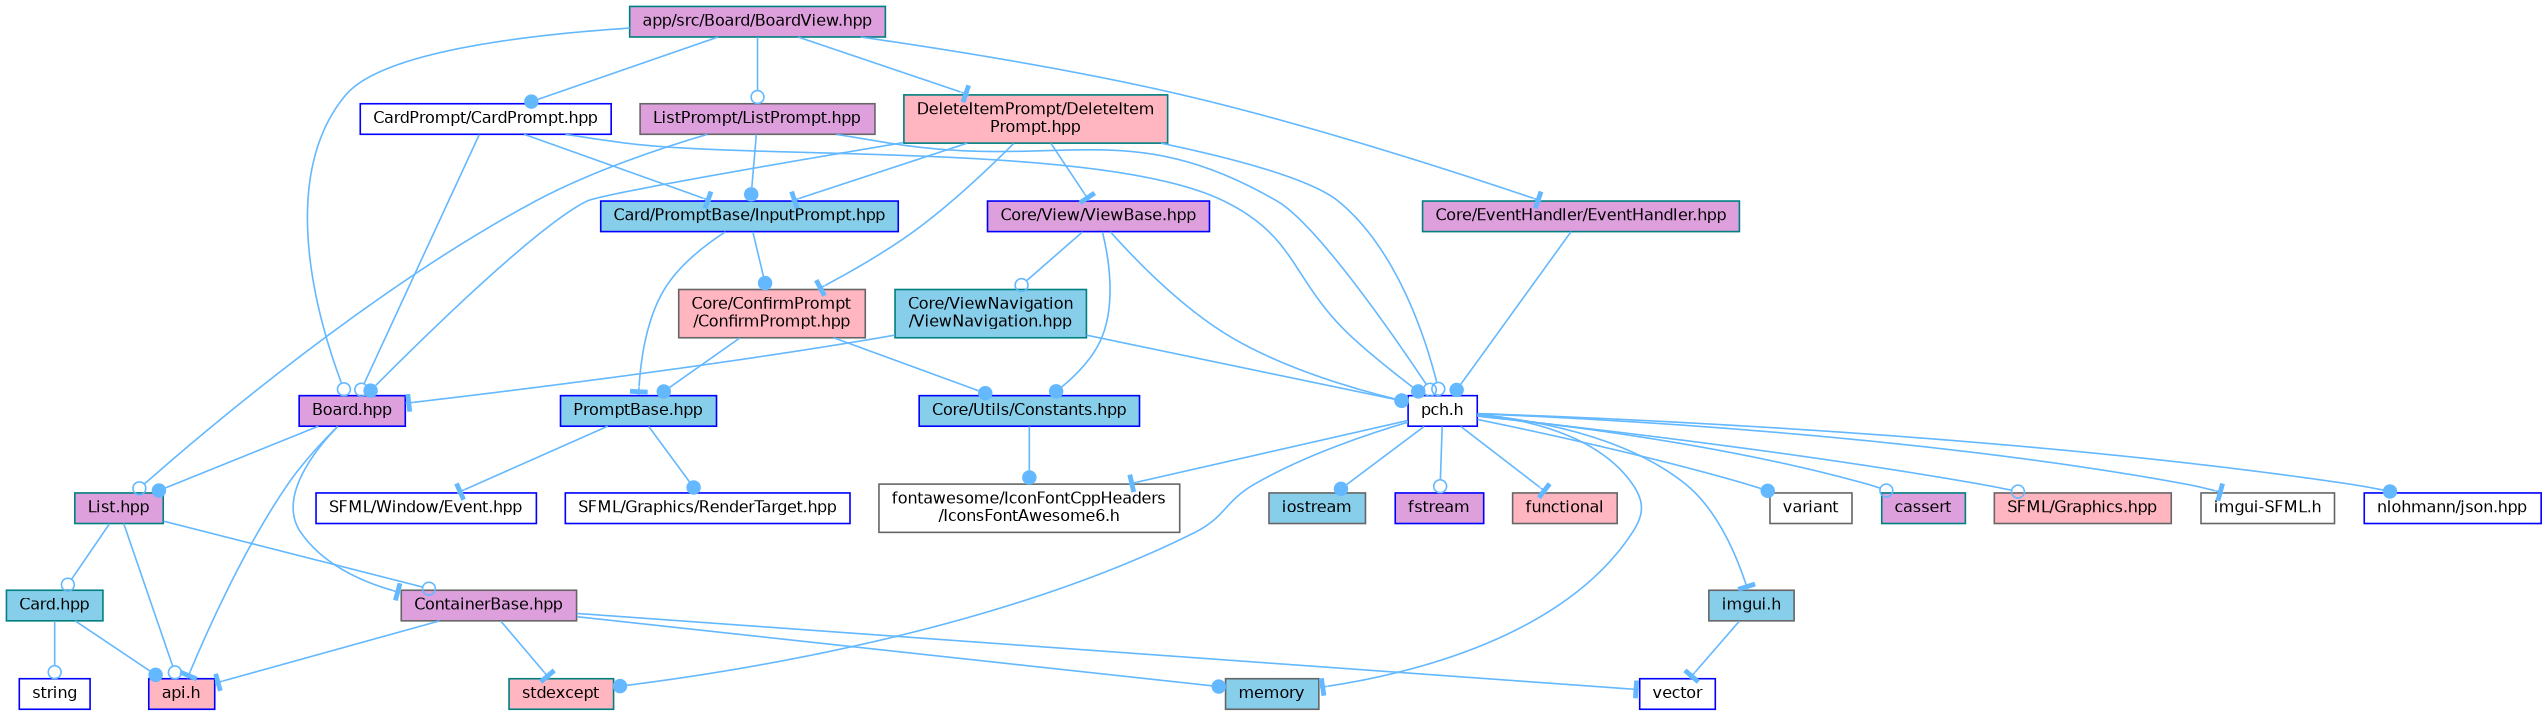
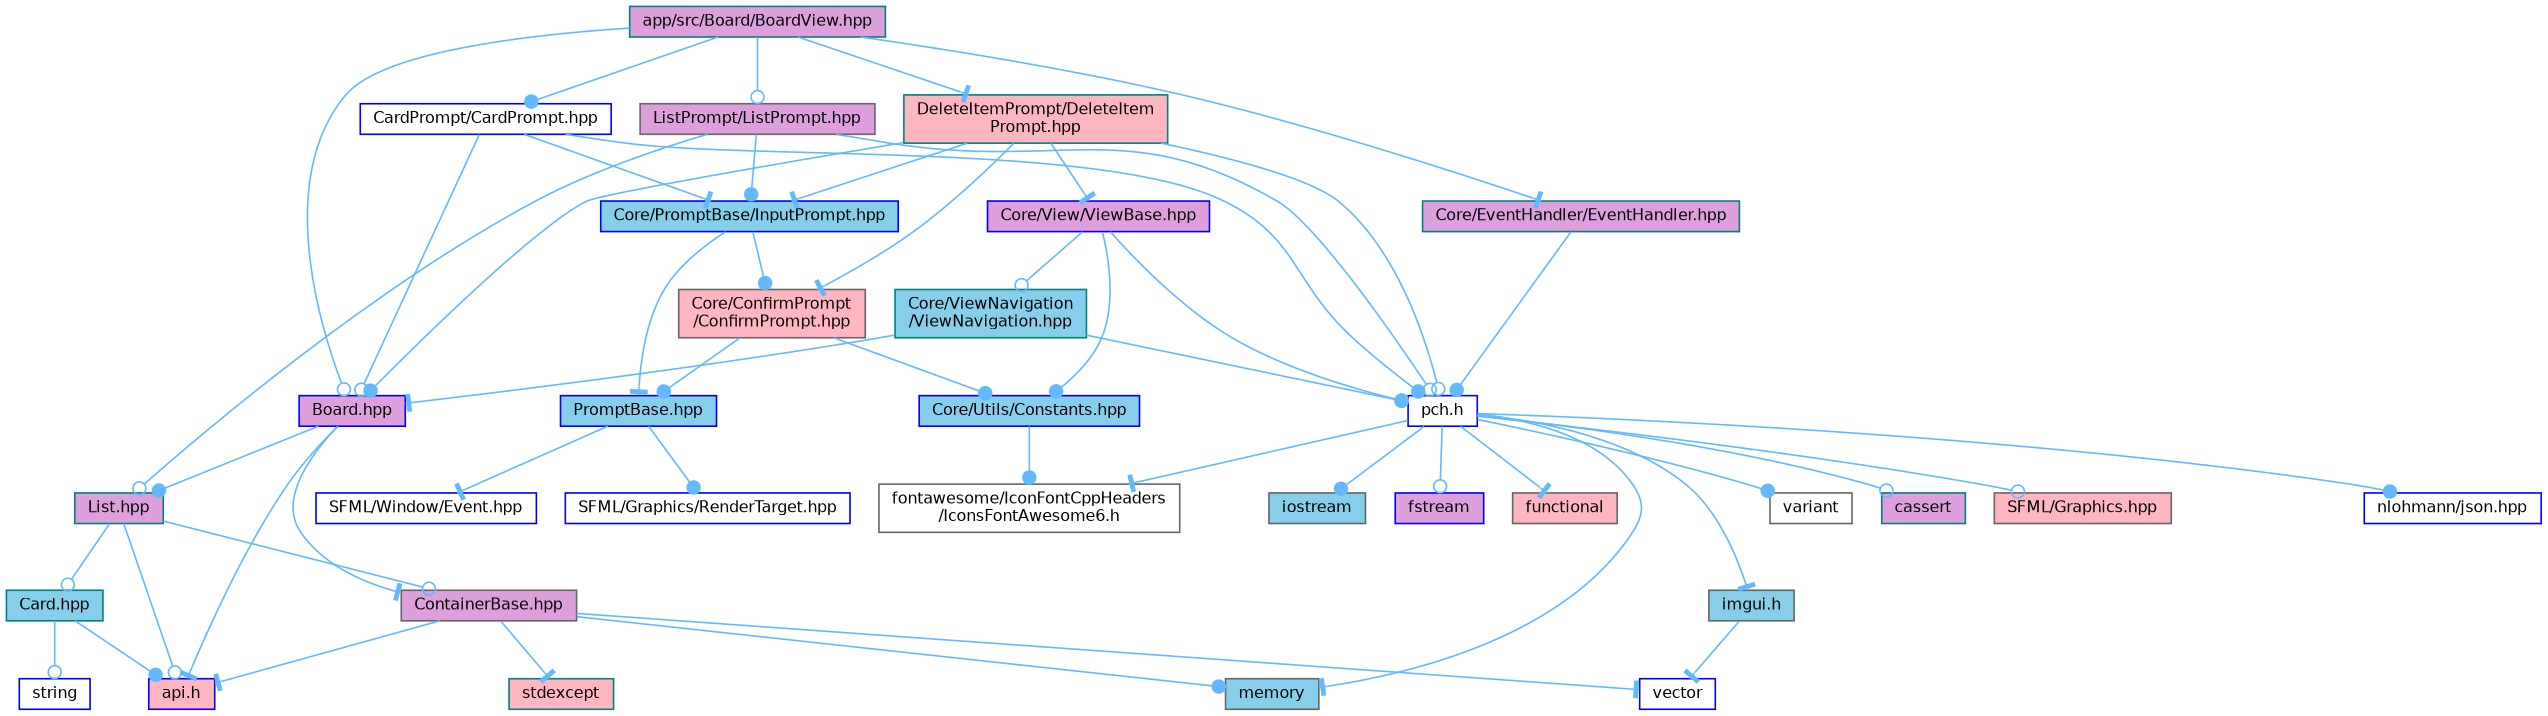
node "Card/PromptBase/InputPrompt.hpp": label "Card/PromptBase/InputPrompt.hpp" -> "Core/PromptBase/InputPrompt.hpp"
node "imgui-SFML.h": removed
edge "pch.h" -> "stdexcept": removed
